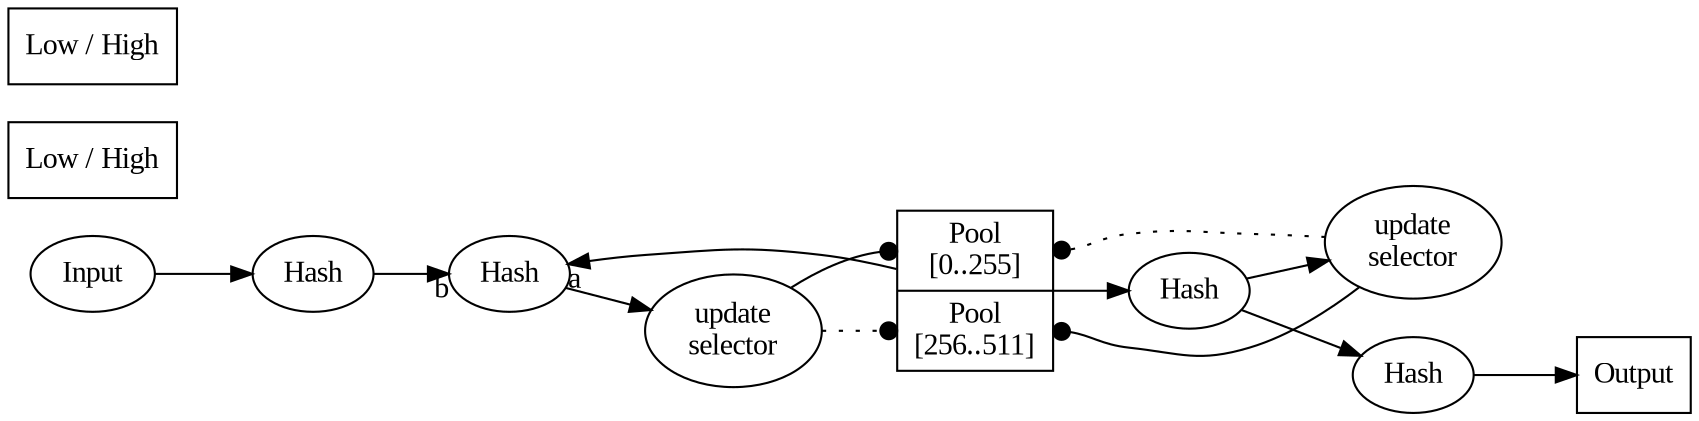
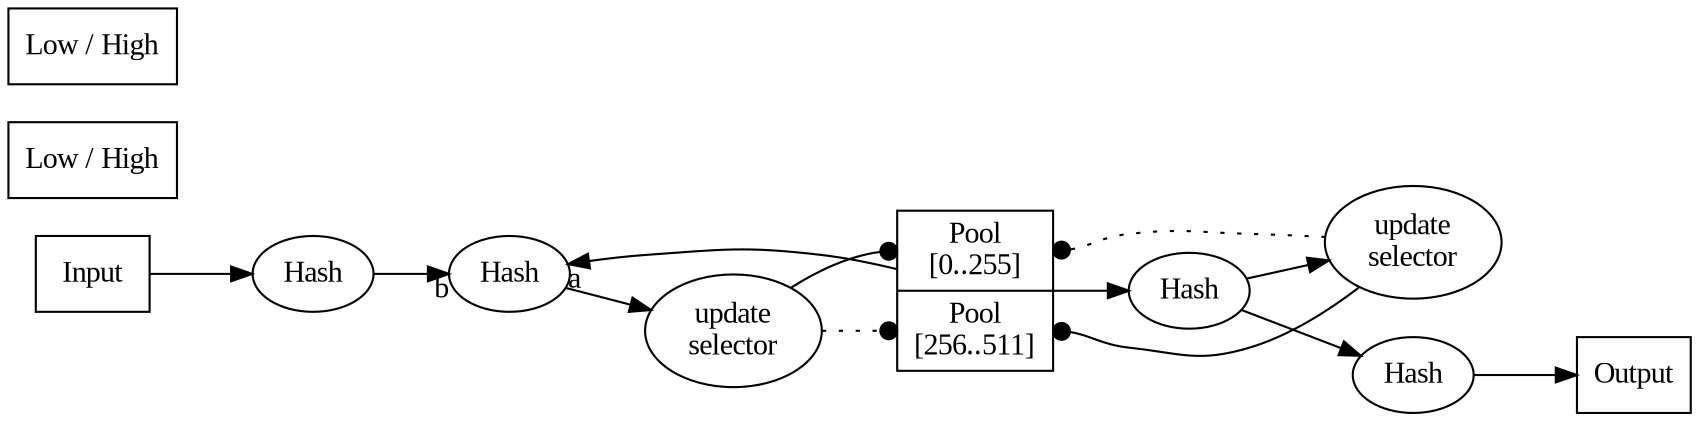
node "Input": shape ellipse -> box
